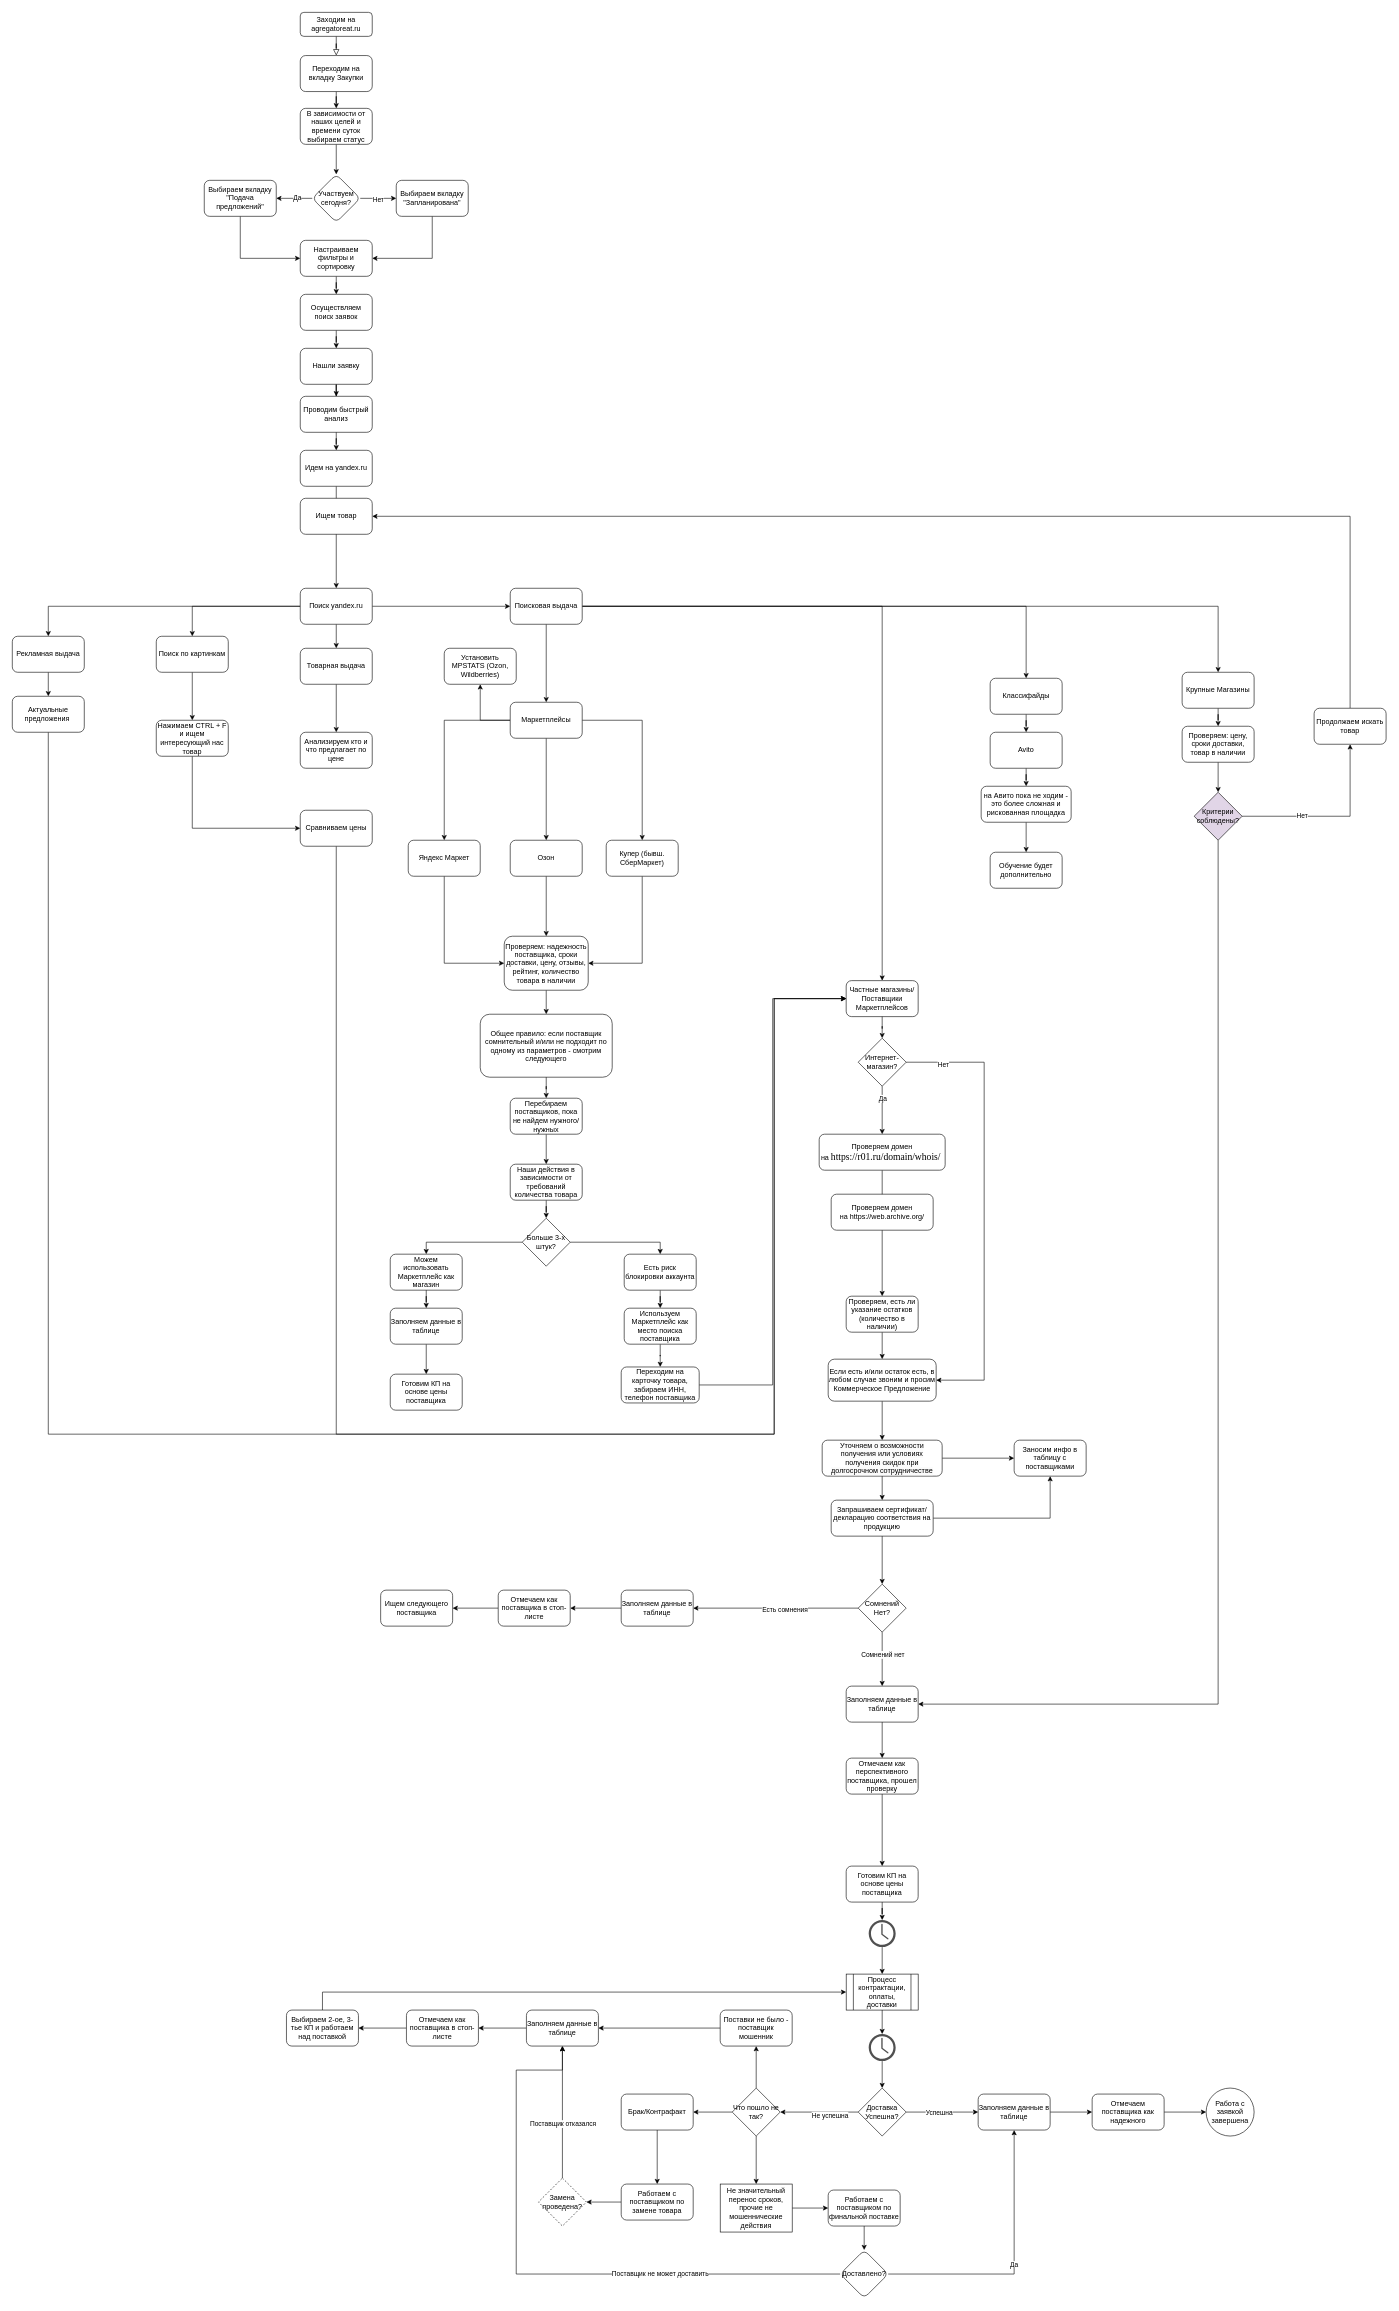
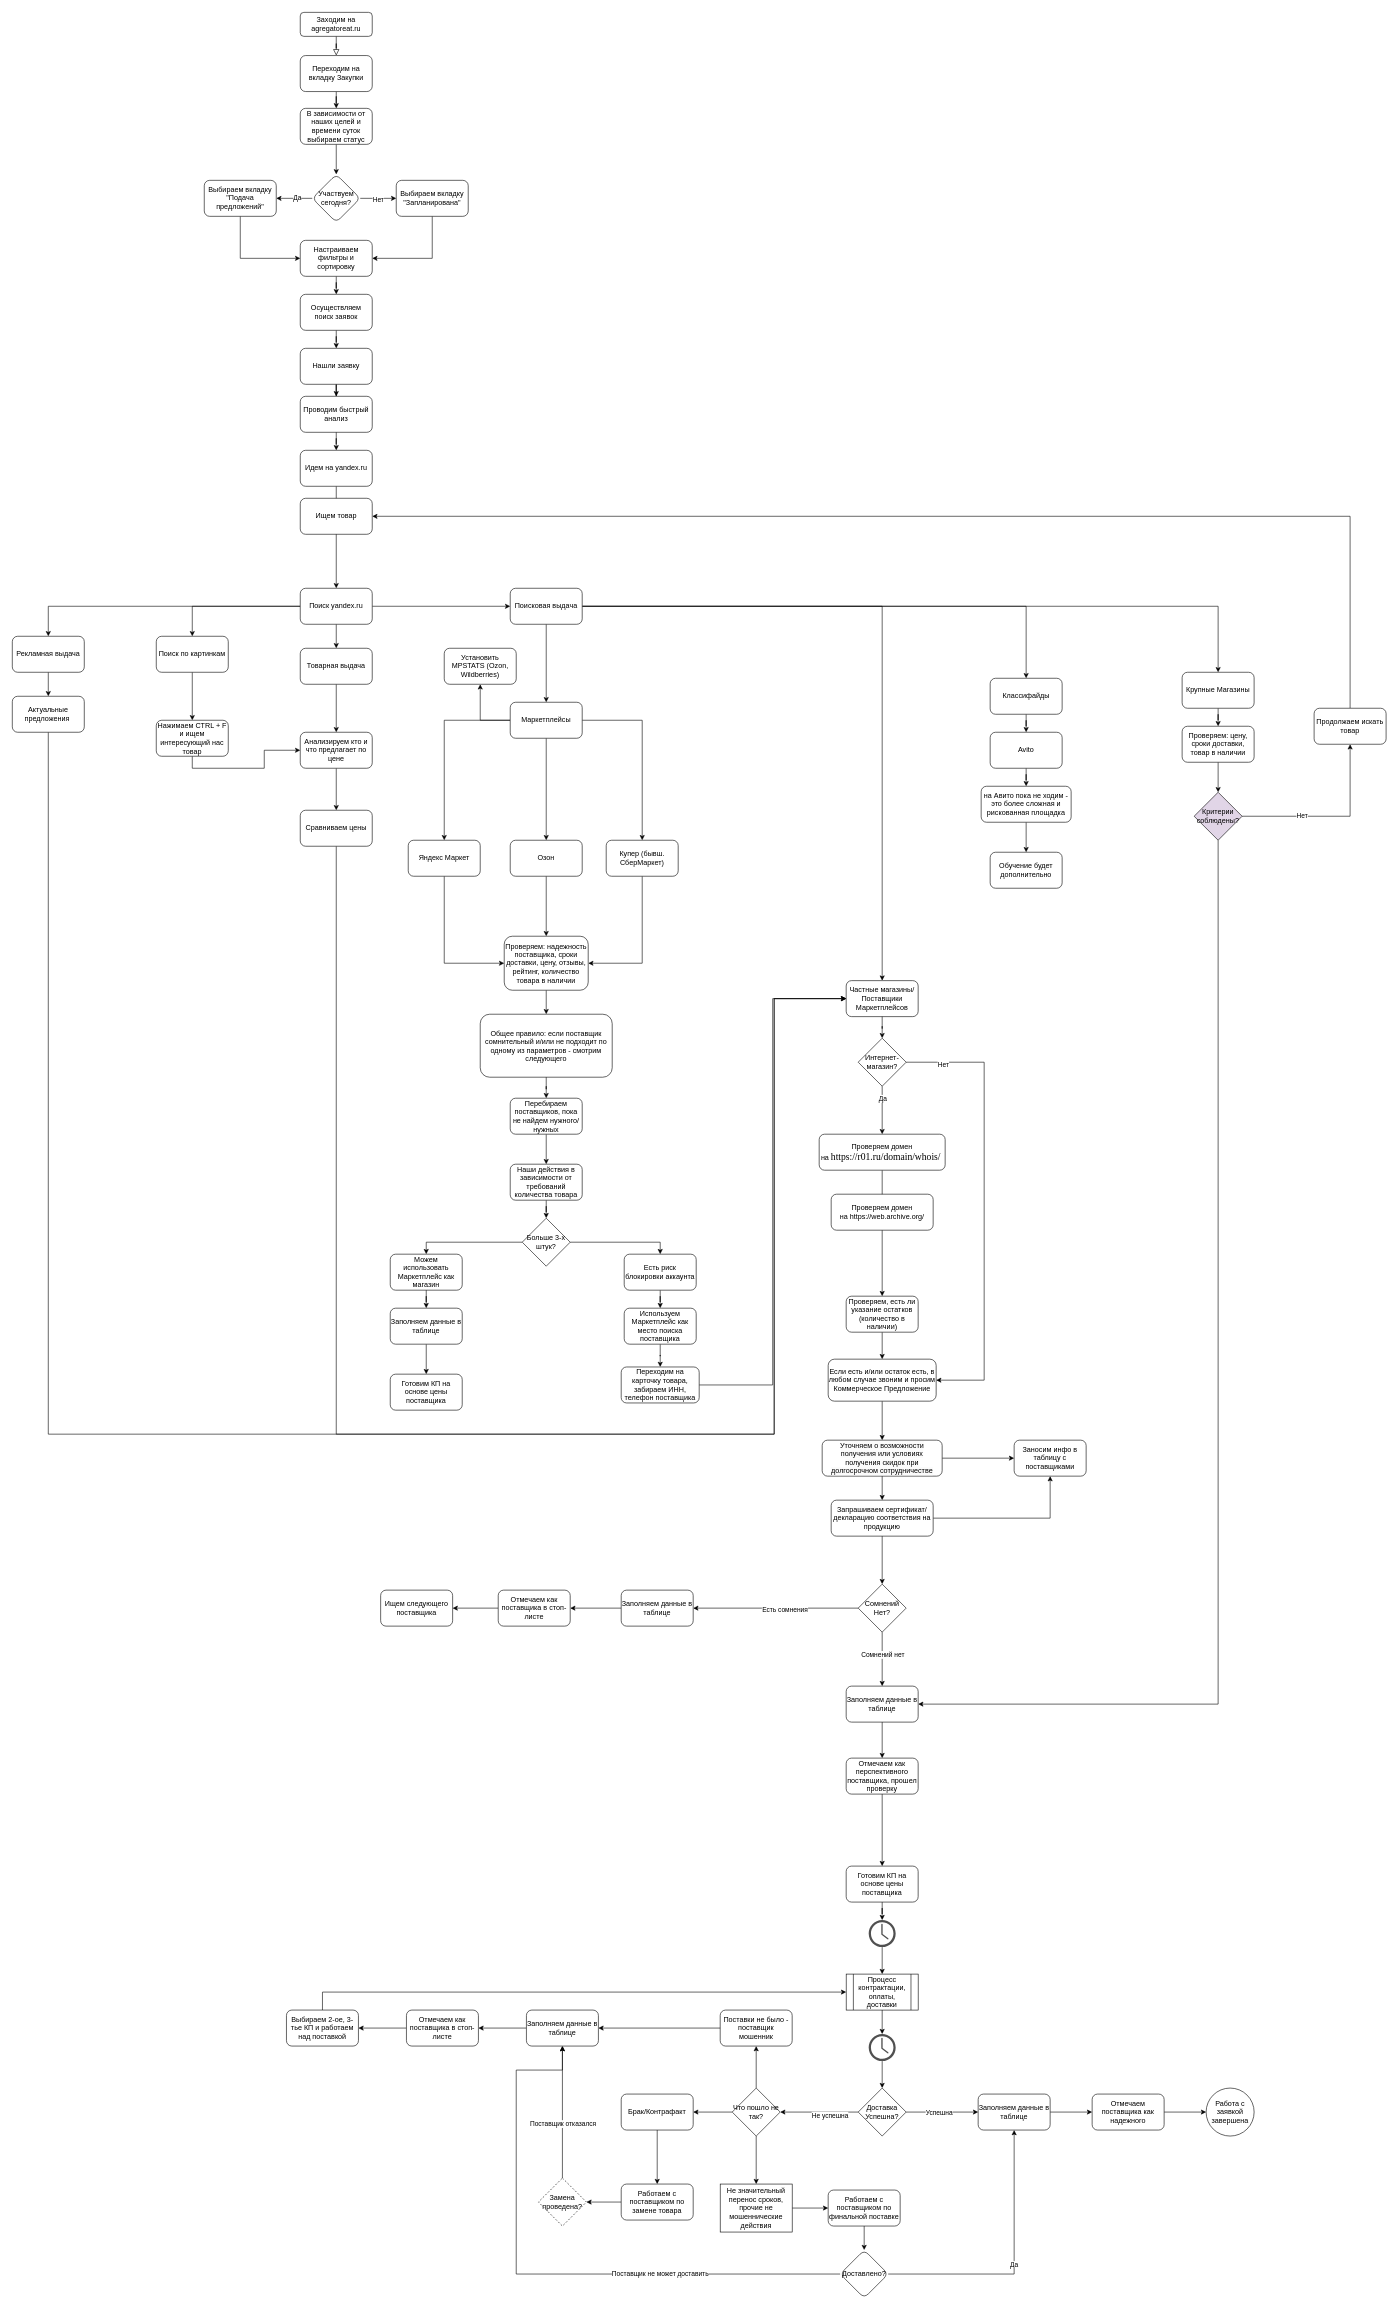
edge "Анализируем кто и что предлагает по цене" -> "Сравниваем цены": added
edge "Нажимаем CTRL + F и ищем интересующий нас товар" -> "Сравниваем цены": now "Нажимаем CTRL + F и ищем интересующий нас товар" -> "Анализируем кто и что предлагает по цене"
